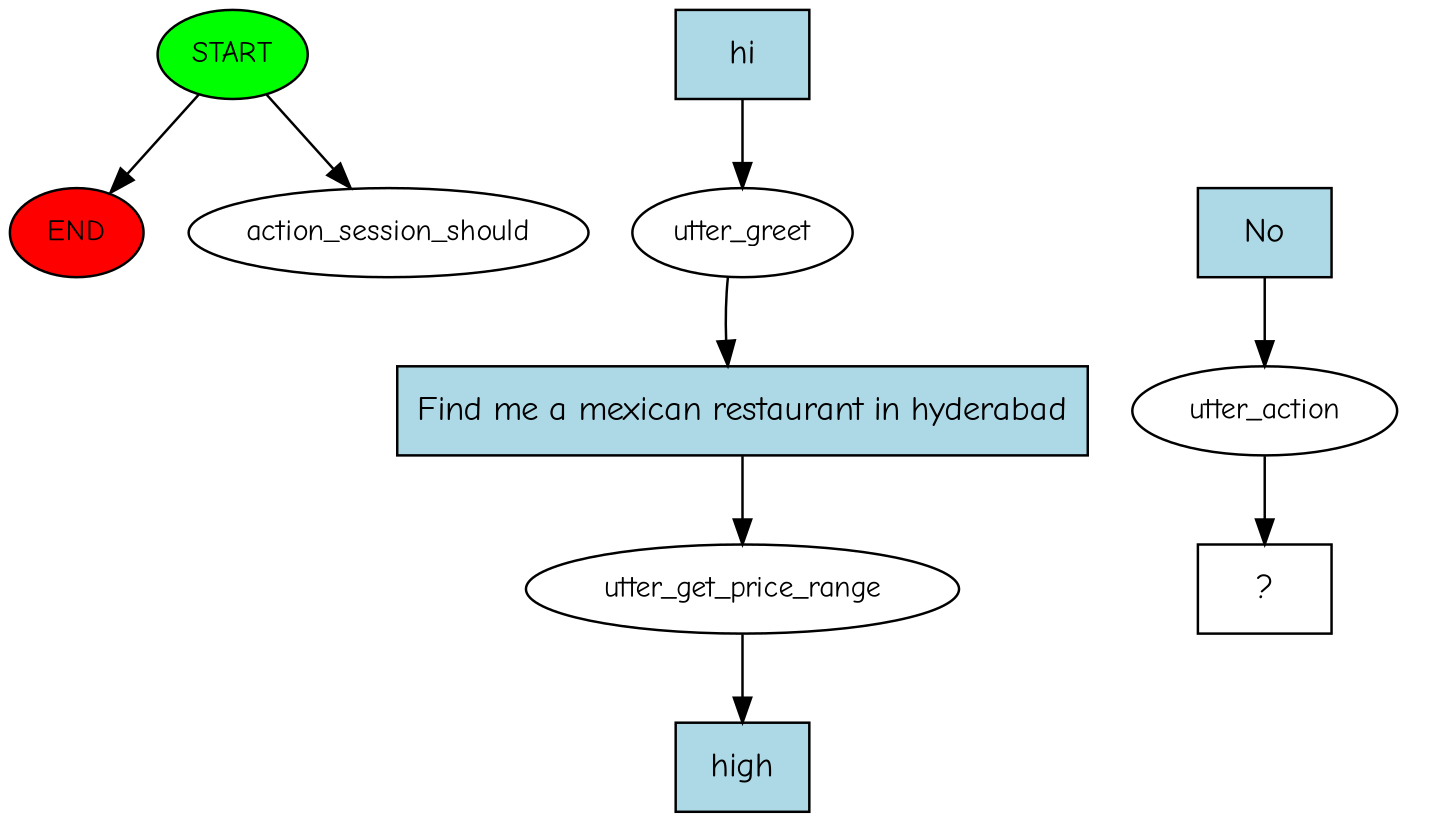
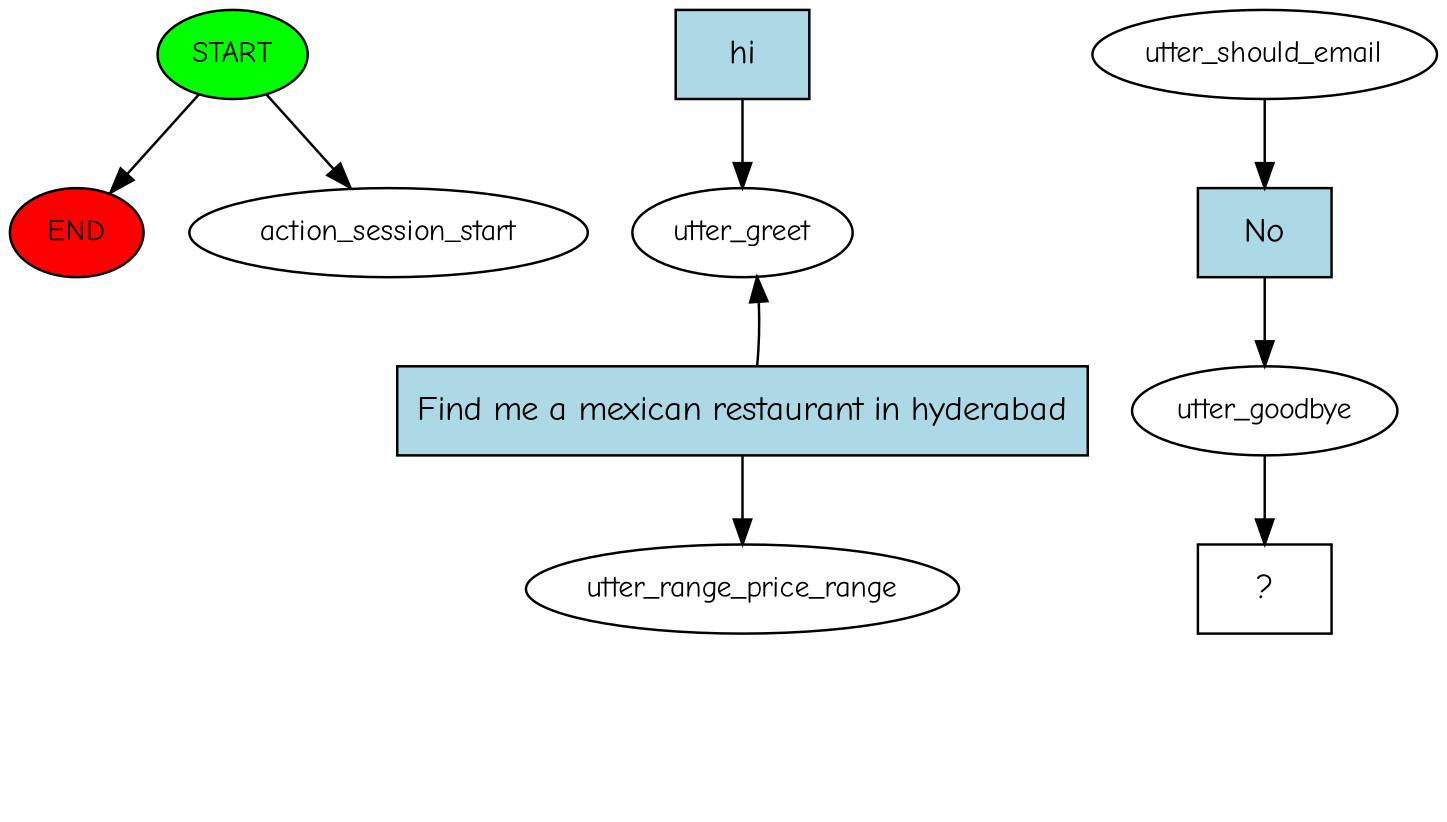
node "utter_should_email": added
node "action_session_should": label "action_session_should" -> "action_session_start"
edge "utter_greet" -> "Find me a mexican restaurant in hyderabad": reversed
node "utter_action": label "utter_action" -> "utter_goodbye"
node "utter_get_price_range": label "utter_get_price_range" -> "utter_range_price_range"
node "high": removed
